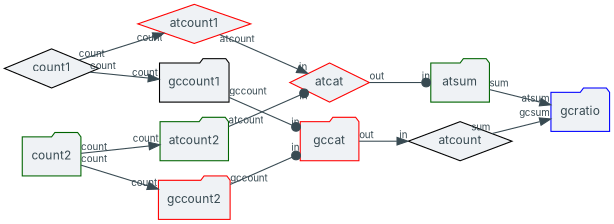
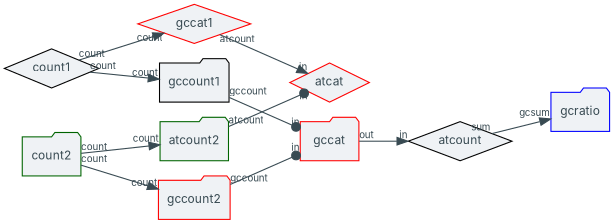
node "atcount1": label "atcount1" -> "gccat1"
node "atsum": removed
